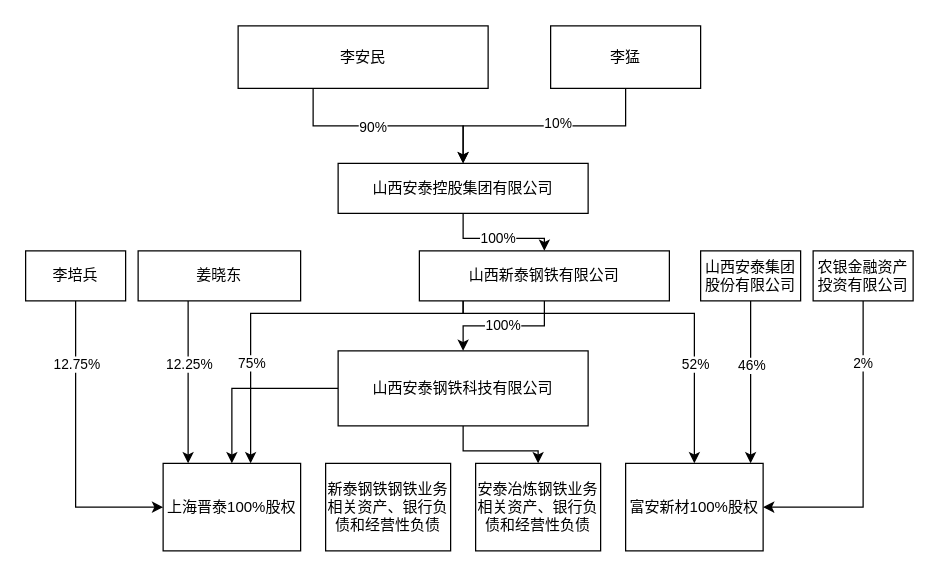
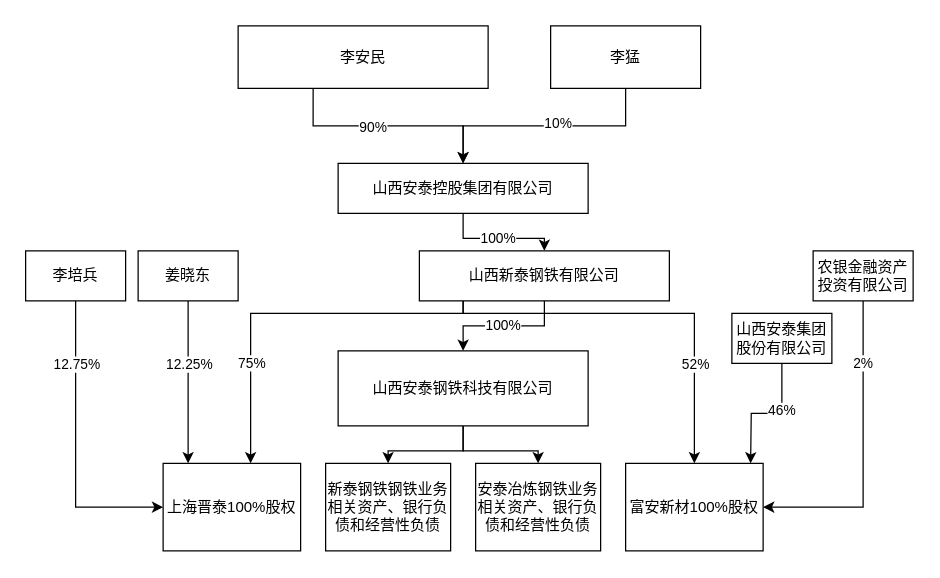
node "姜晓东": size 163x50 -> 100x50
node "山西安泰集团股份有限公司": moved (751, 276) -> (782, 338)
edge "山西安泰钢铁科技有限公司" -> "上海晋泰100%股权": now "山西安泰钢铁科技有限公司" -> "新泰钢铁钢铁业务相关资产、银行负债和经营性负债"
